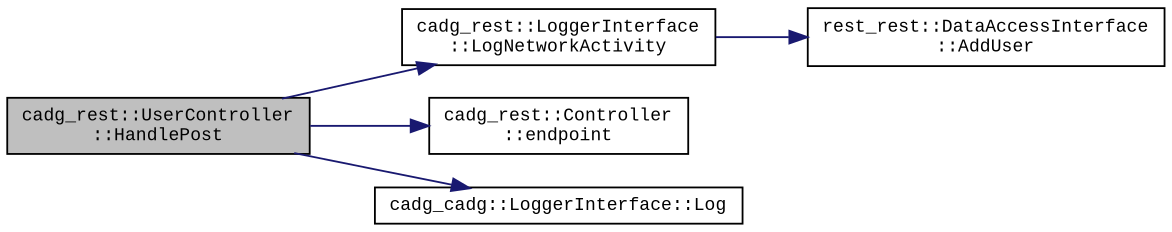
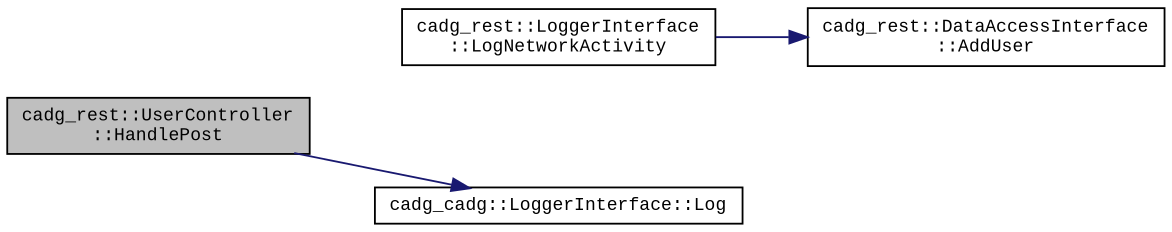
node "rest_rest::DataAccessInterface ::AddUser": label "rest_rest::DataAccessInterface ::AddUser" -> "cadg_rest::DataAccessInterface ::AddUser"
edge "cadg_rest::UserController ::HandlePost" -> "cadg_rest::LoggerInterface ::LogNetworkActivity": removed
node "cadg_rest::Controller ::endpoint": removed
